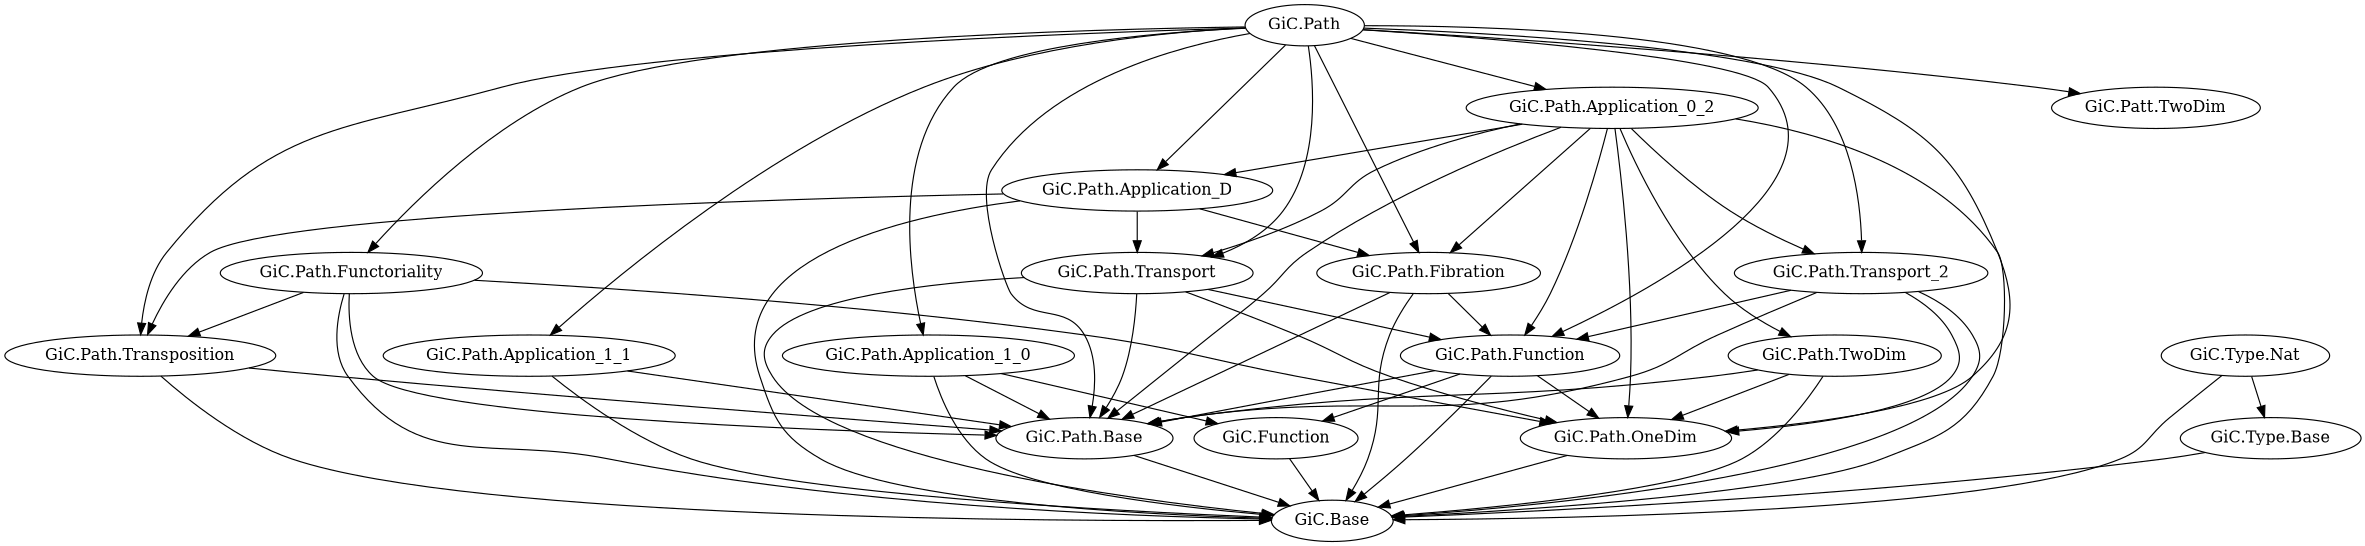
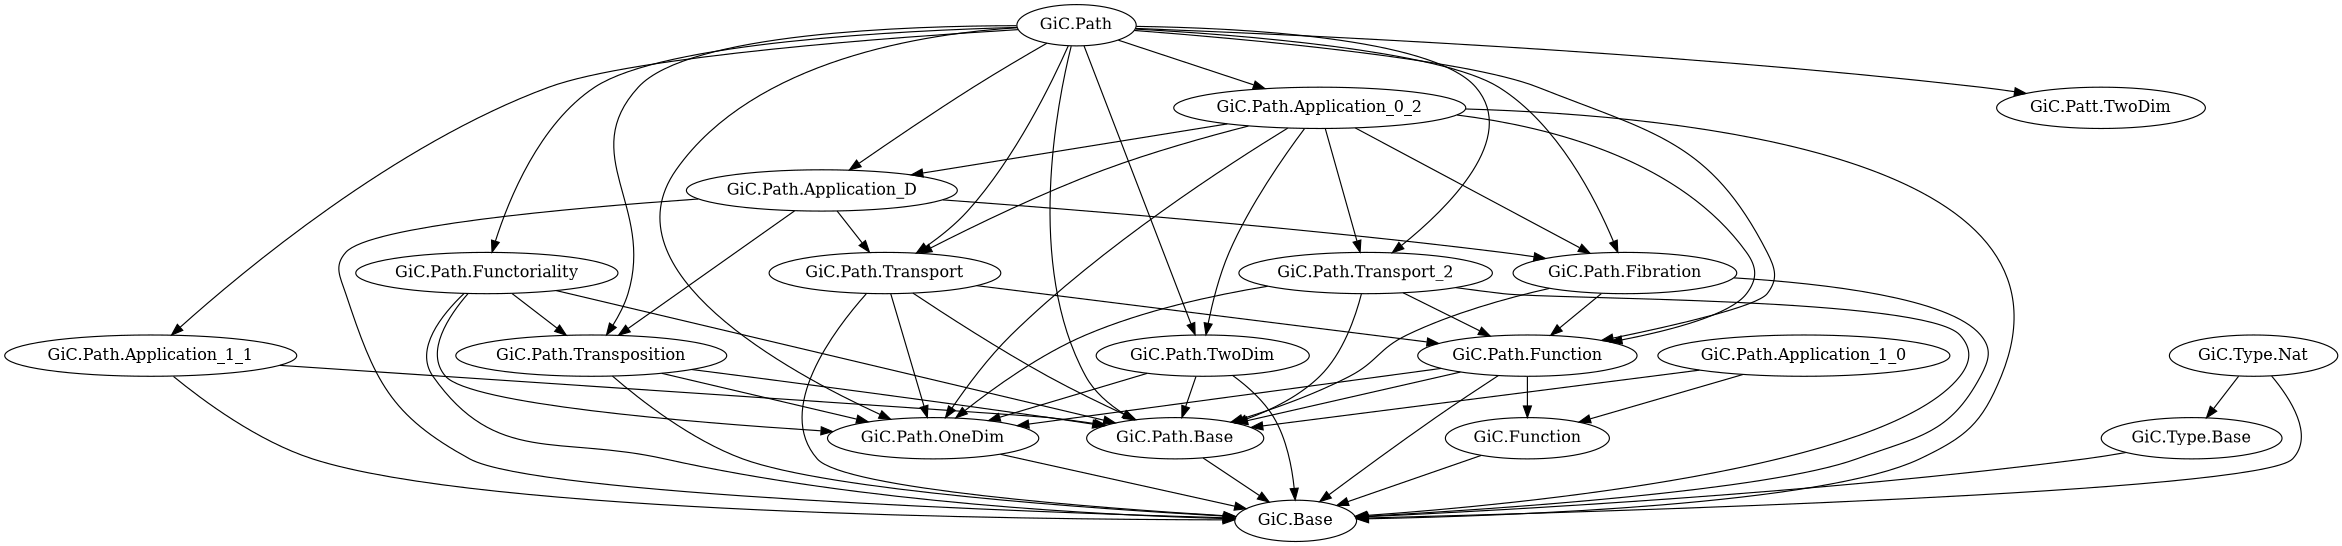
edge "GiC.Path" -> "GiC.Path.Application_1_0": now "GiC.Path" -> "GiC.Path.TwoDim"
edge "GiC.Path.Application_0_2" -> "GiC.Path.Base": removed
edge "GiC.Path.Transposition" -> "GiC.Path.OneDim": added
edge "GiC.Path.Application_1_0" -> "GiC.Base": removed
